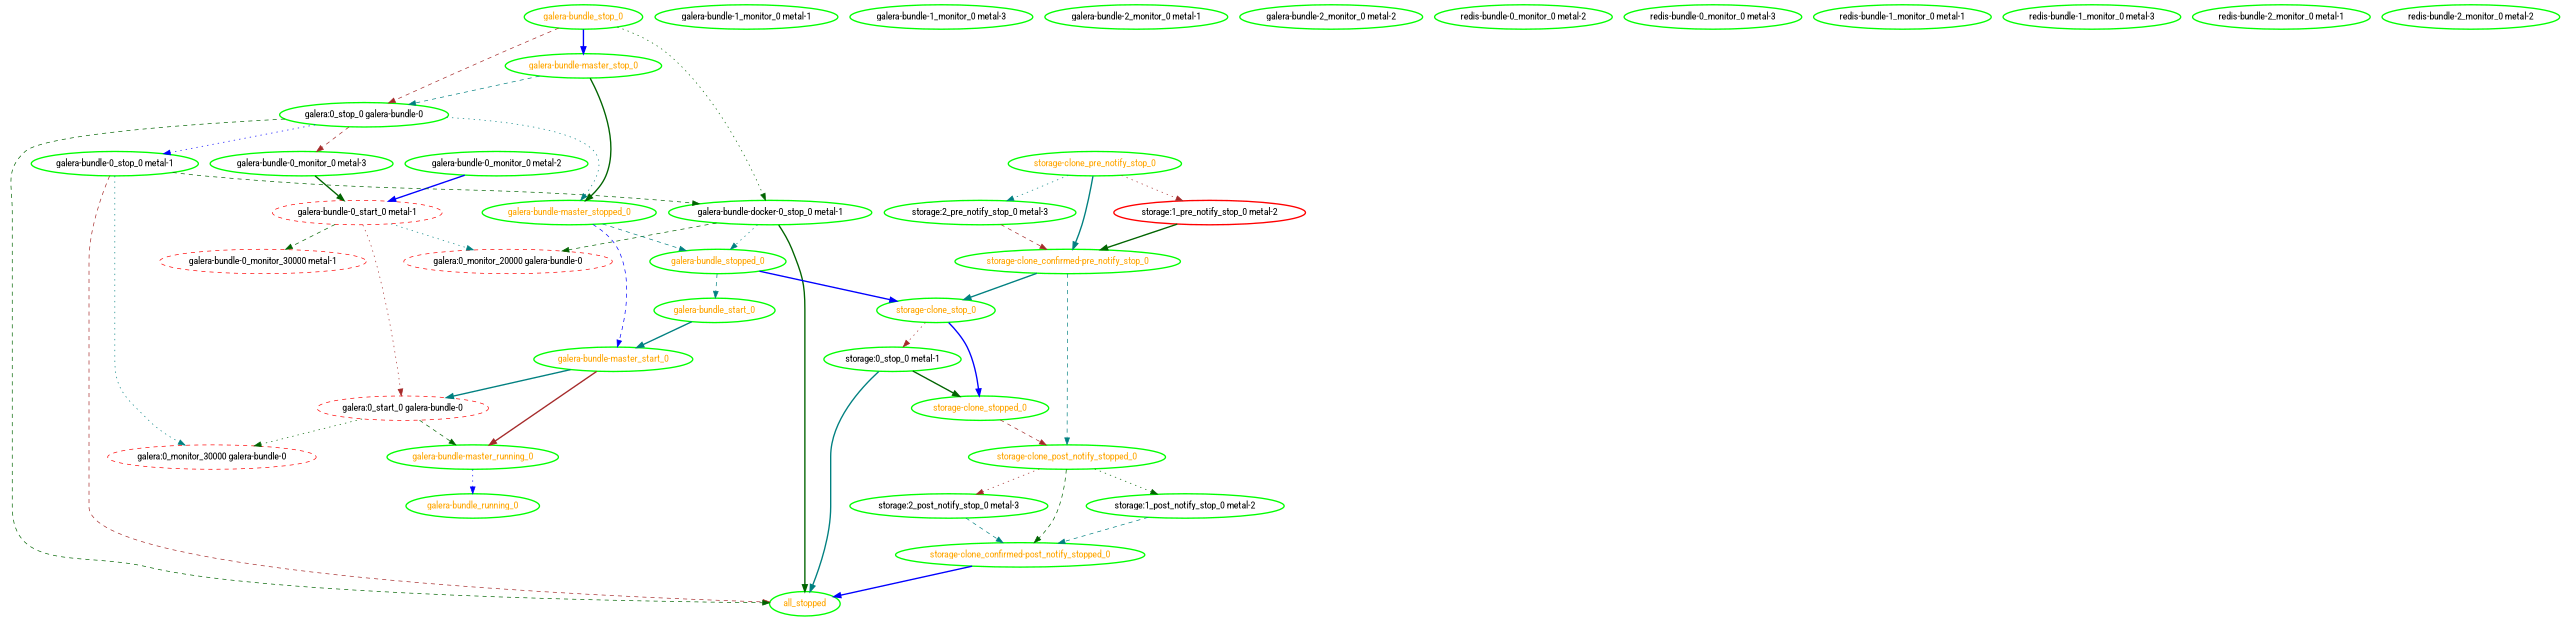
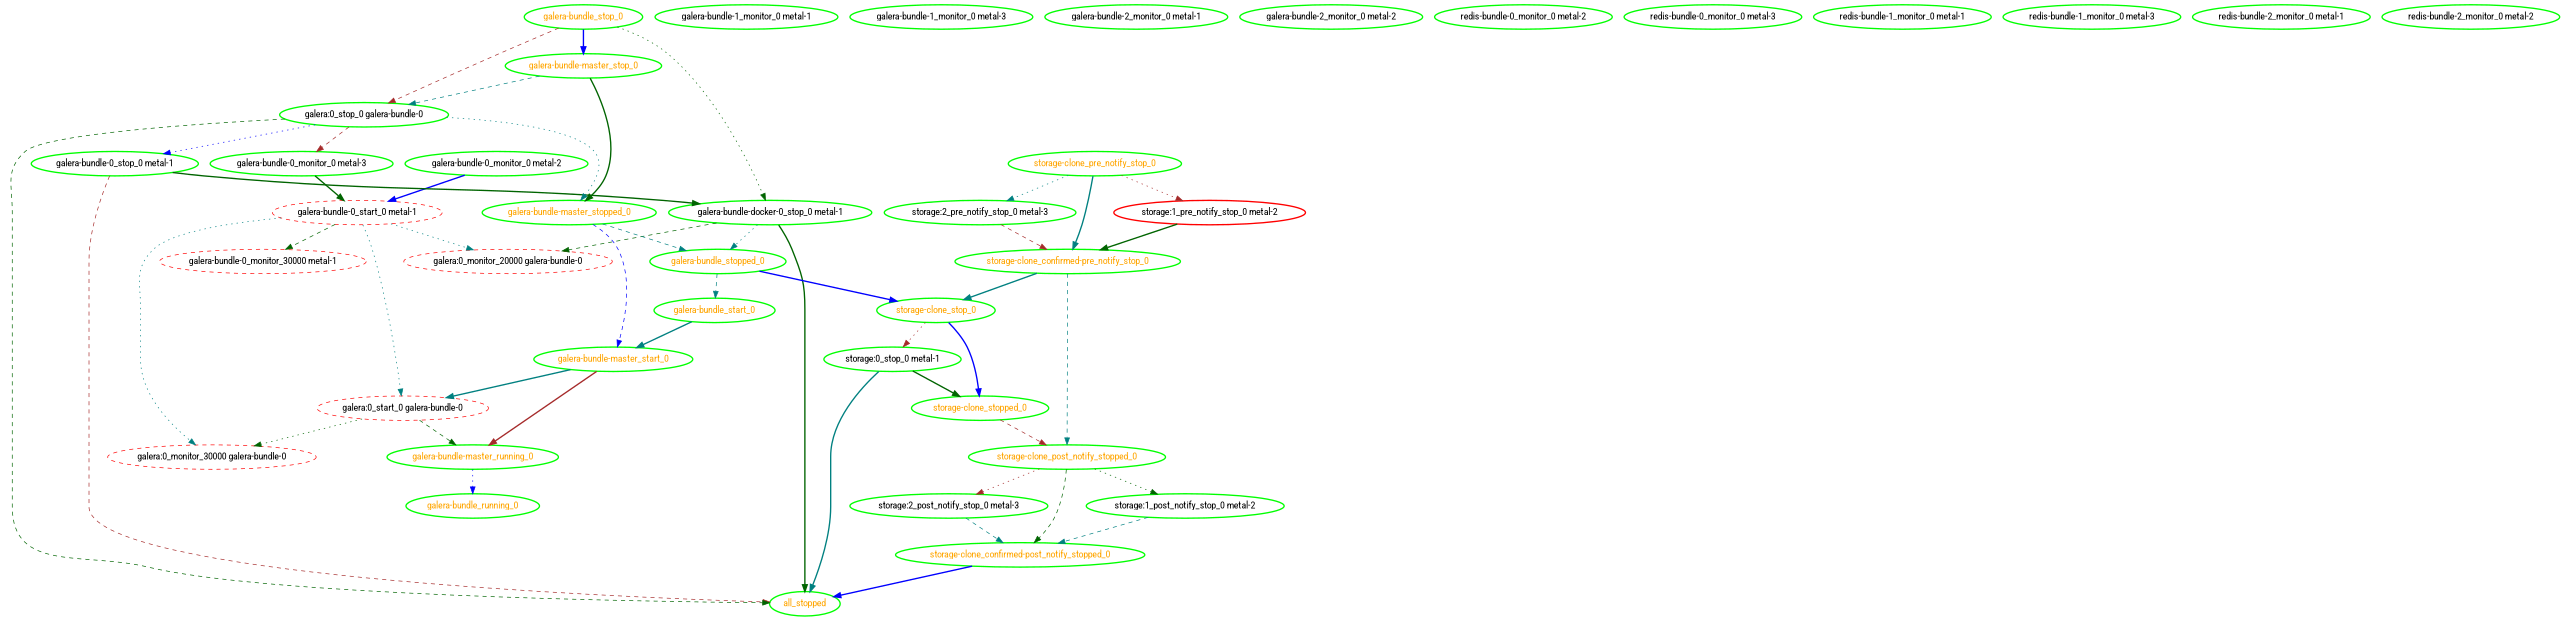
edge "galera-bundle-0_stop_0 metal-1" -> "galera-bundle-docker-0_stop_0 metal-1": style dashed -> bold
edge "galera-bundle-0_start_0 metal-1" -> "galera:0_start_0 galera-bundle-0": color brown -> teal
edge "galera-bundle-0_stop_0 metal-1" -> "galera:0_monitor_30000 galera-bundle-0": now "galera-bundle-0_start_0 metal-1" -> "galera:0_monitor_30000 galera-bundle-0"
